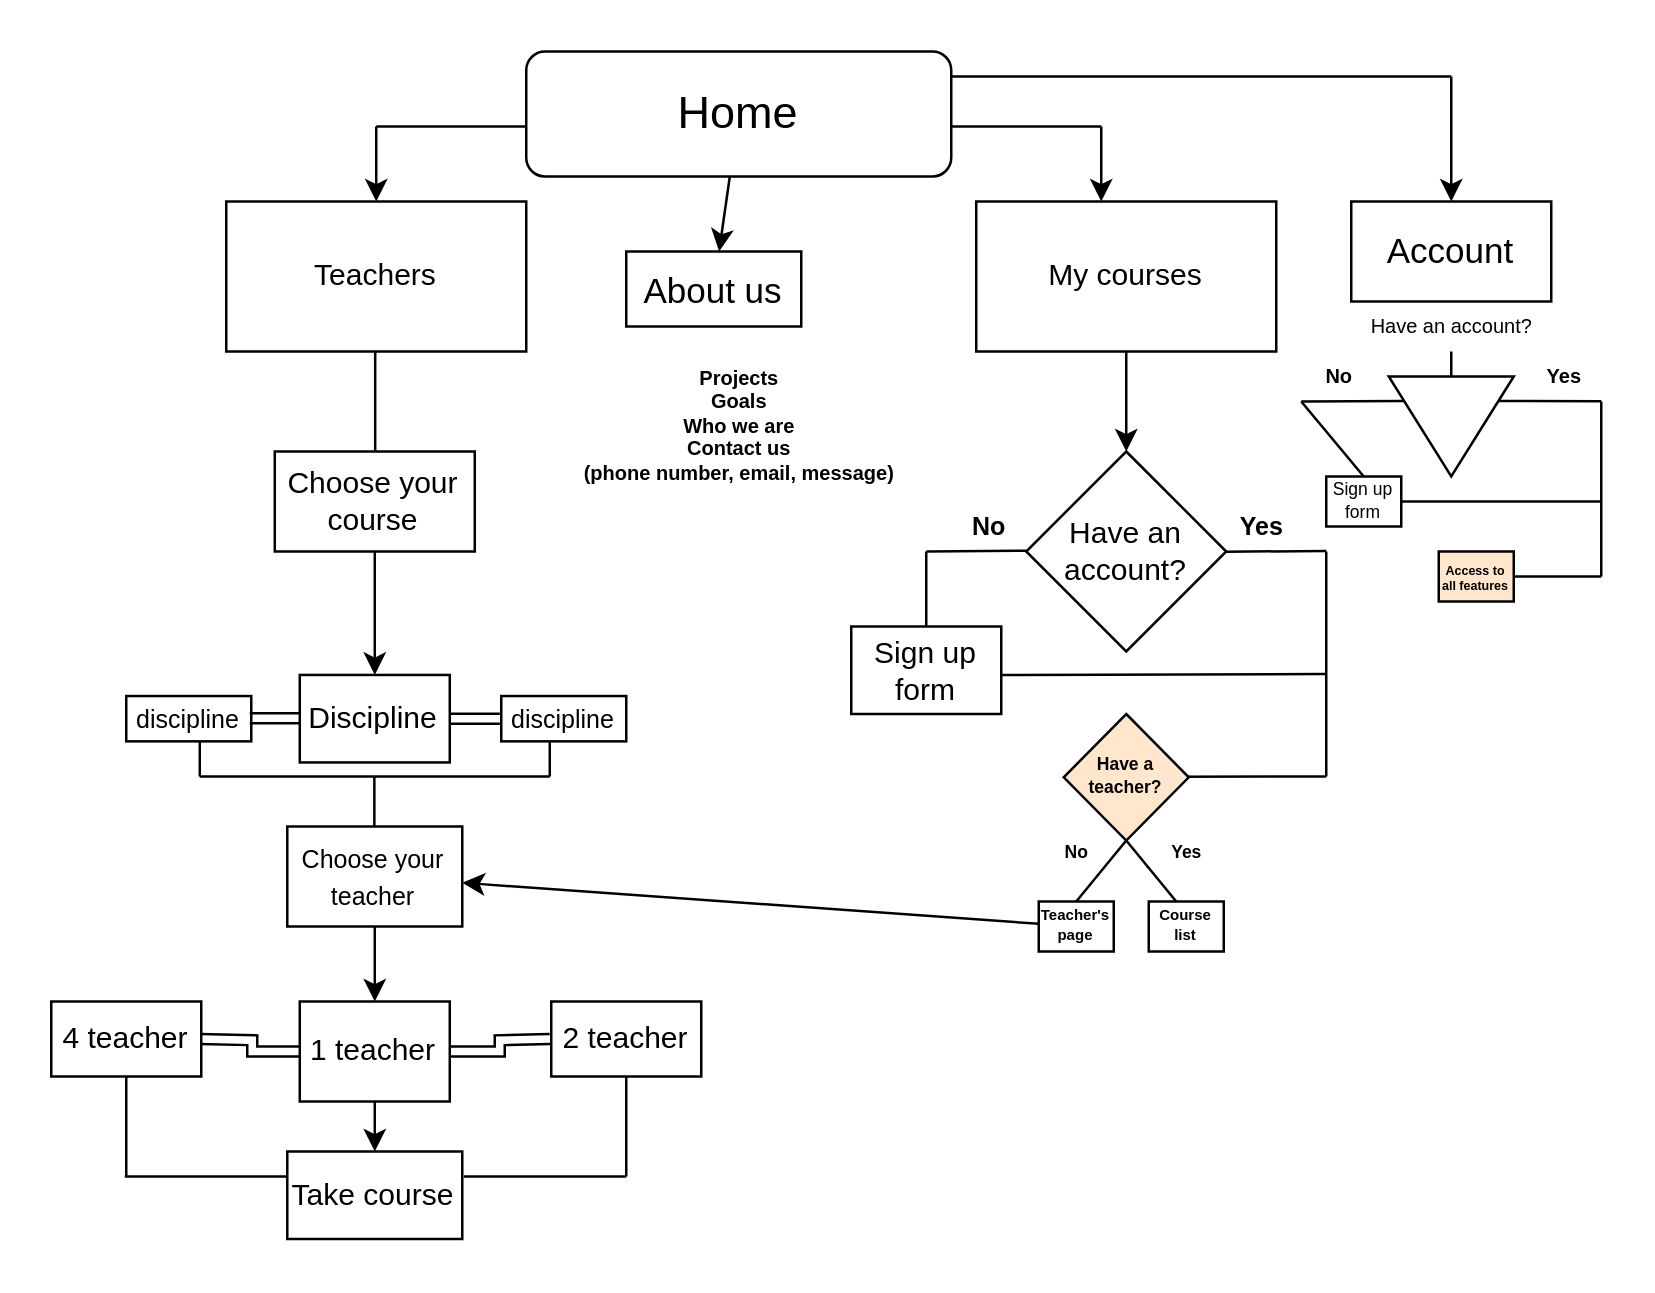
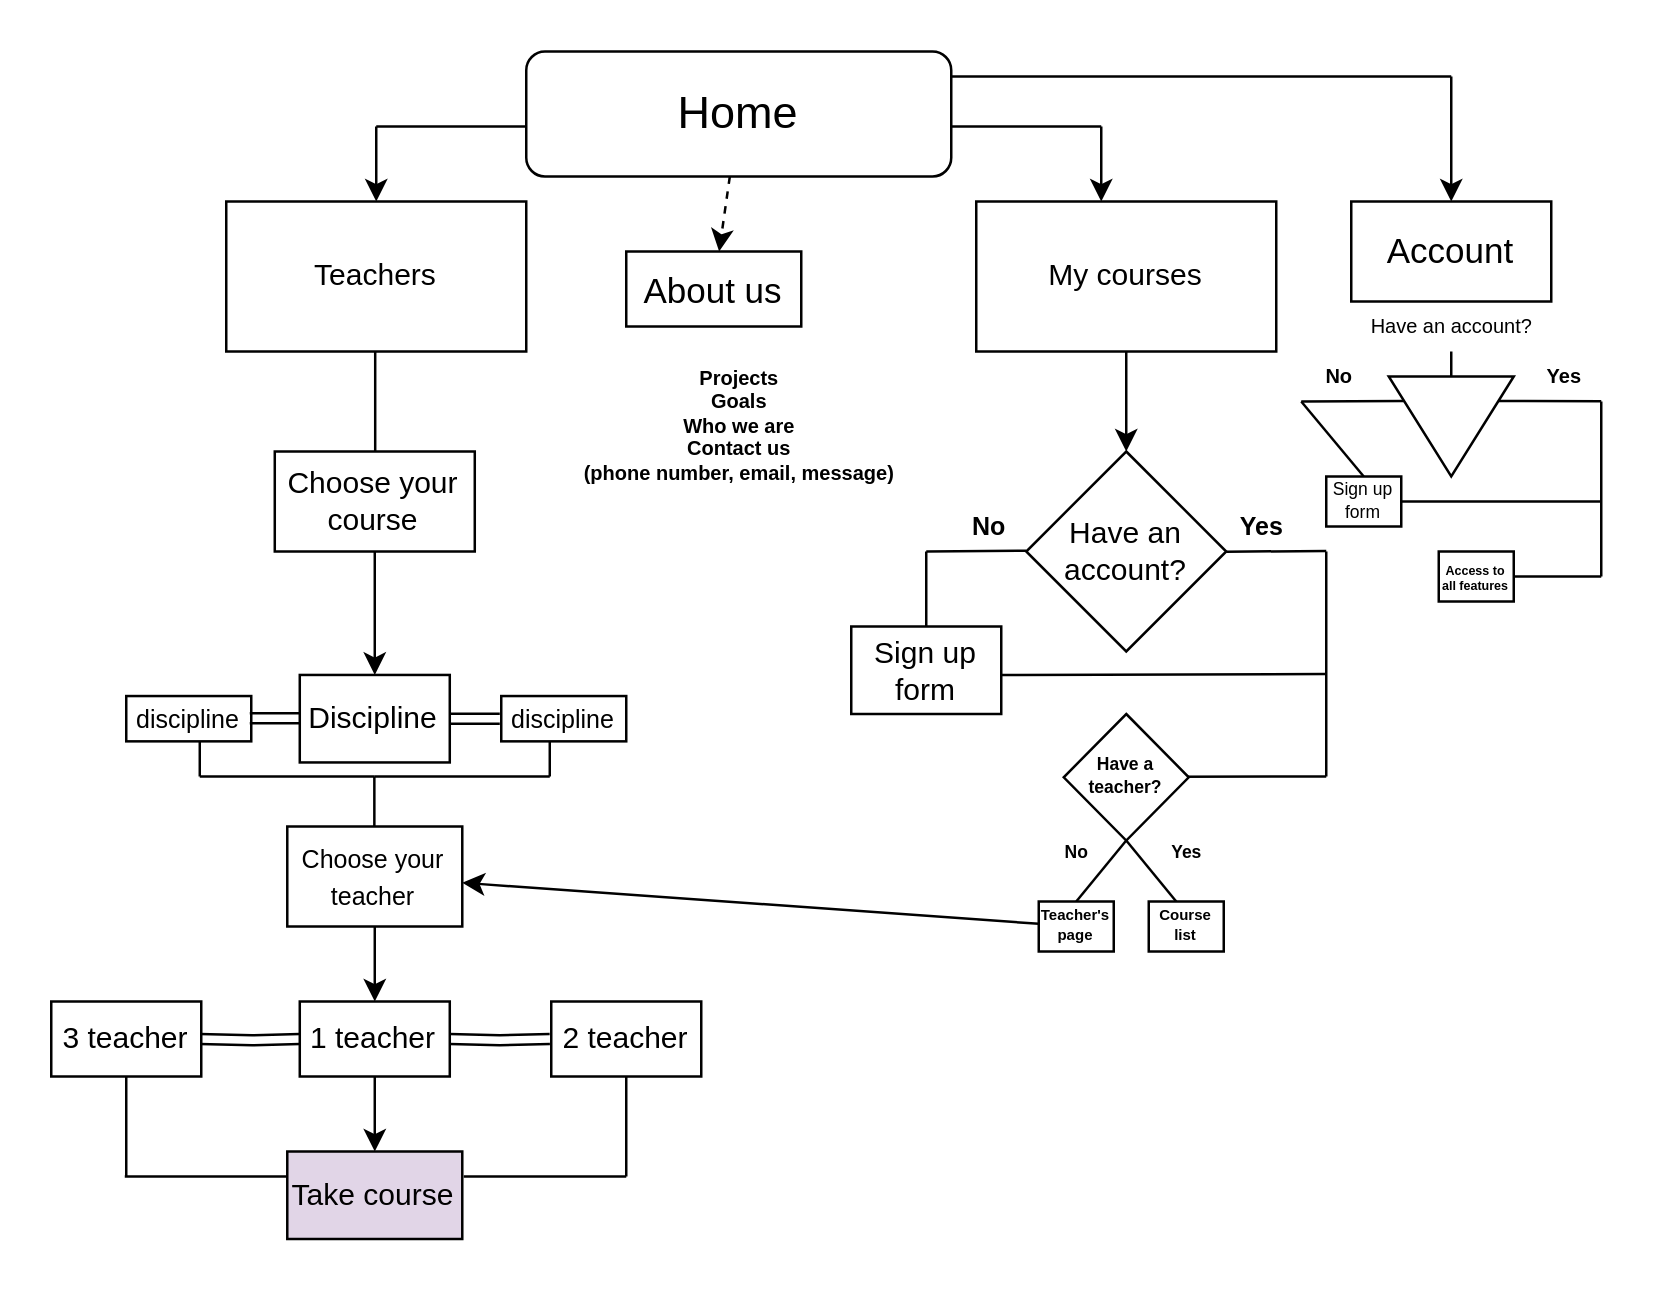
edge "Home" -> "About us": style solid -> dashed
node "Access to all features": fillcolor #ffe6cc -> #ffffff
node "Have a teacher?": fillcolor #ffe6cc -> #ffffff
node "4 teacher": label "4 teacher" -> "3 teacher"
node "1 teacher": size 150x100 -> 150x75
node "Take course": fillcolor #ffffff -> #e1d5e7
